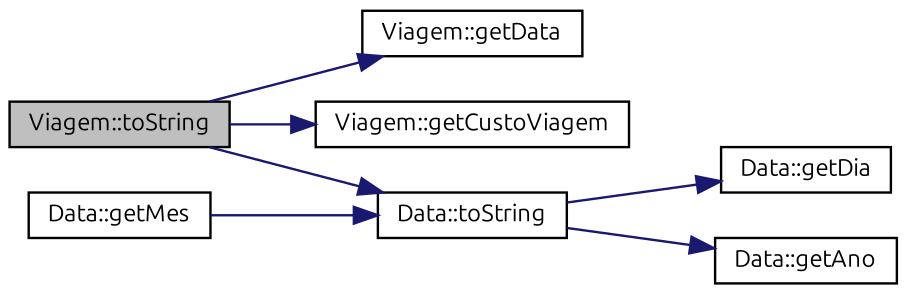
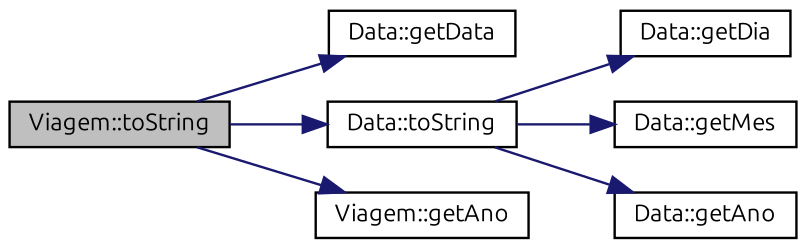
node "Viagem::getData": label "Viagem::getData" -> "Data::getData"
node "Viagem::getCustoViagem": label "Viagem::getCustoViagem" -> "Viagem::getAno"
edge "Data::getMes" -> "Data::toString": reversed
